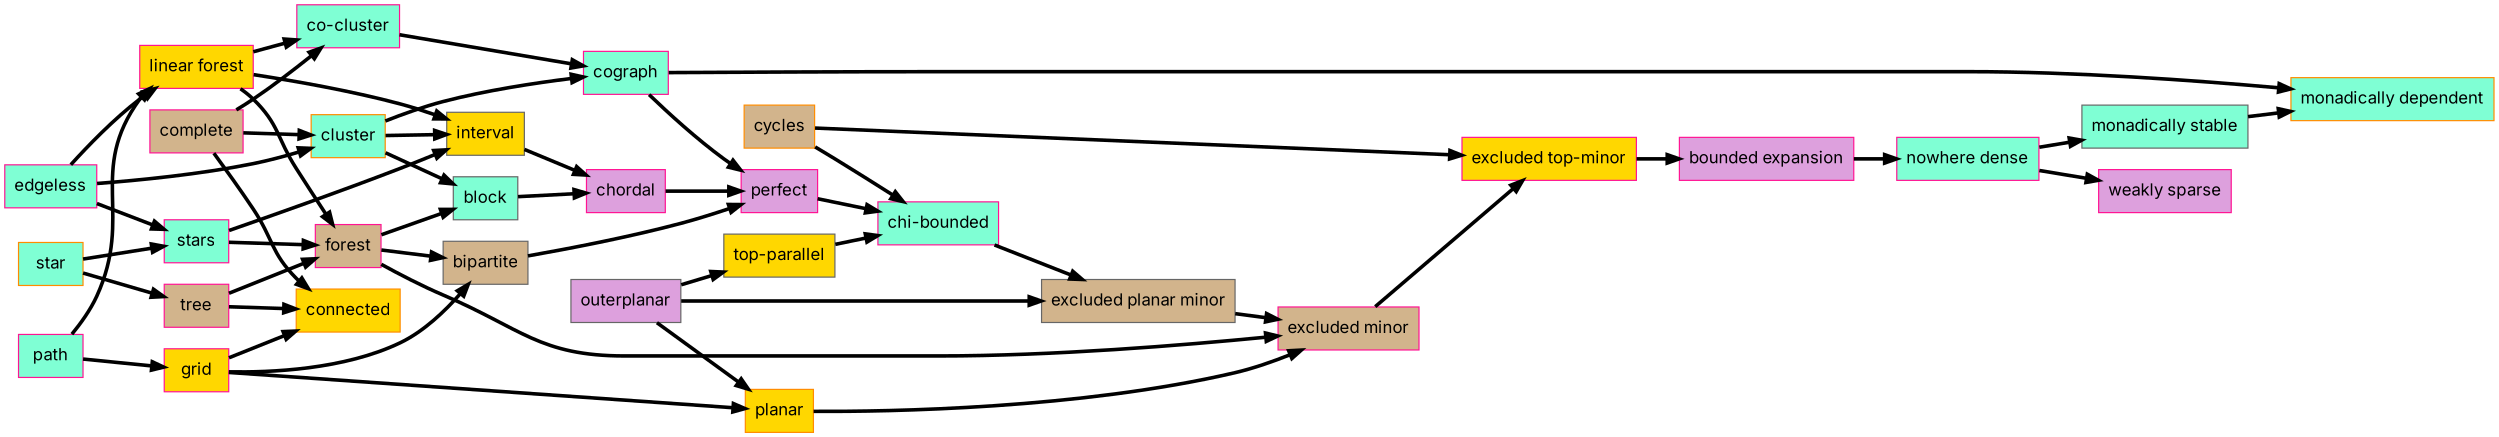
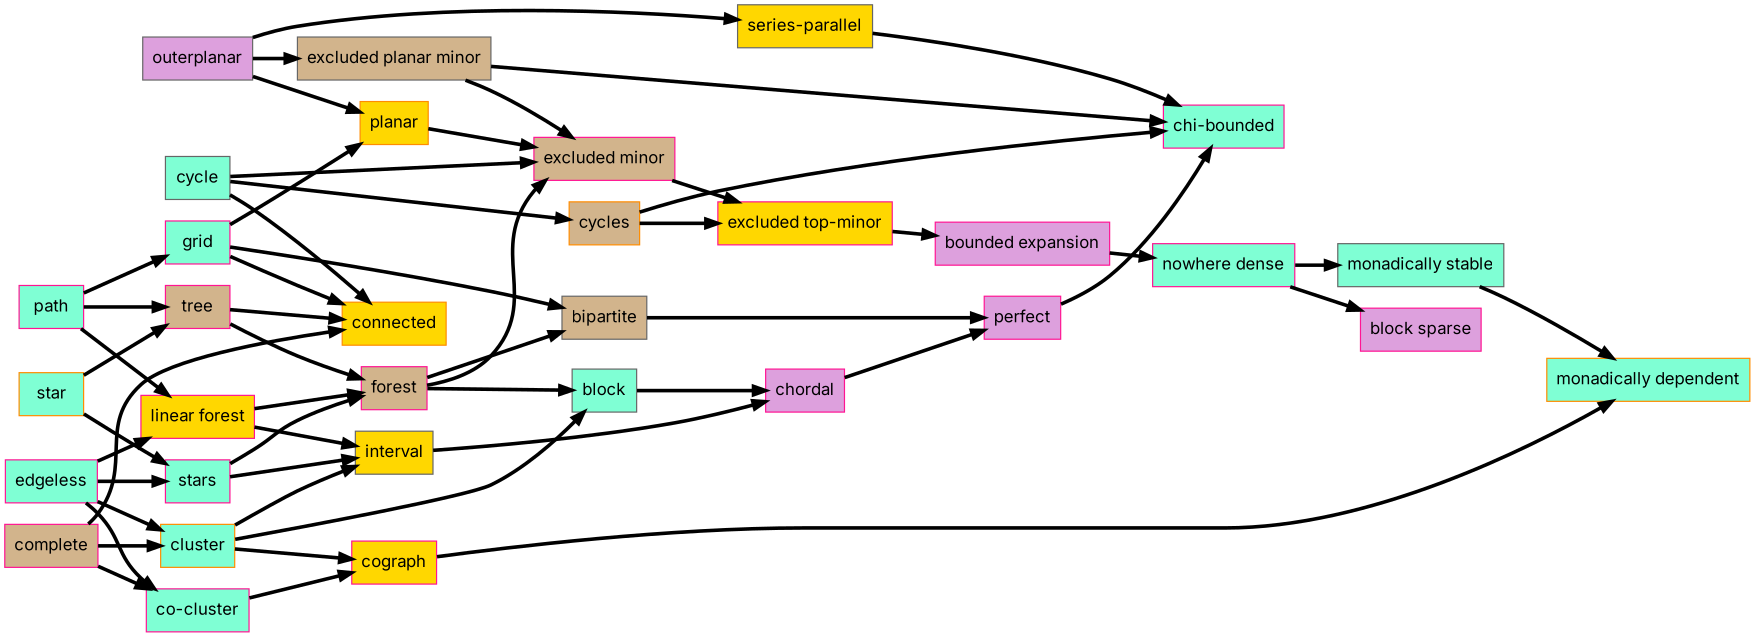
edge "linear forest" -> "co-cluster": now "edgeless" -> "co-cluster"
node "cograph": fillcolor aquamarine -> gold
edge "cograph" -> "perfect": removed
node "cycle": added
node "weakly sparse": label "weakly sparse" -> "block sparse"
node "top-parallel": label "top-parallel" -> "series-parallel"
edge "chi-bounded" -> "excluded planar minor": reversed
edge "path" -> "tree": added
node "grid": fillcolor gold -> aquamarine
